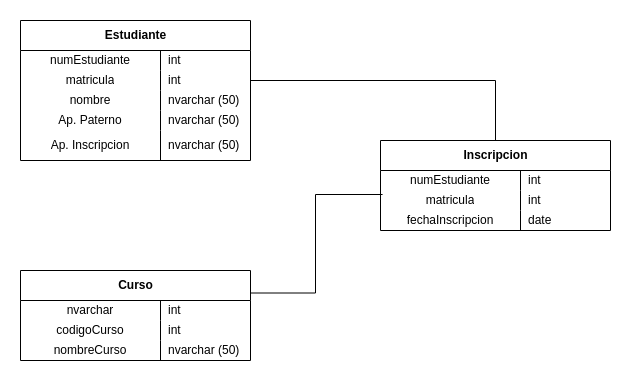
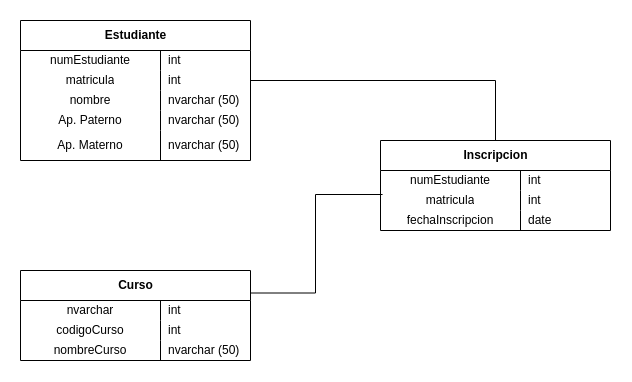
node "Ap. Inscripcion": label "Ap. Inscripcion" -> "Ap. Materno"
